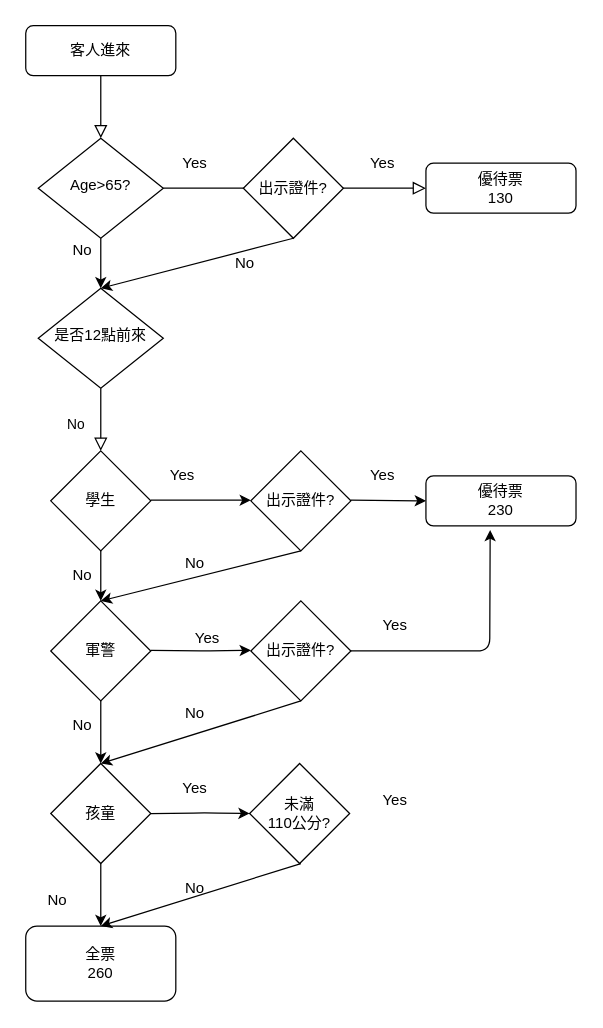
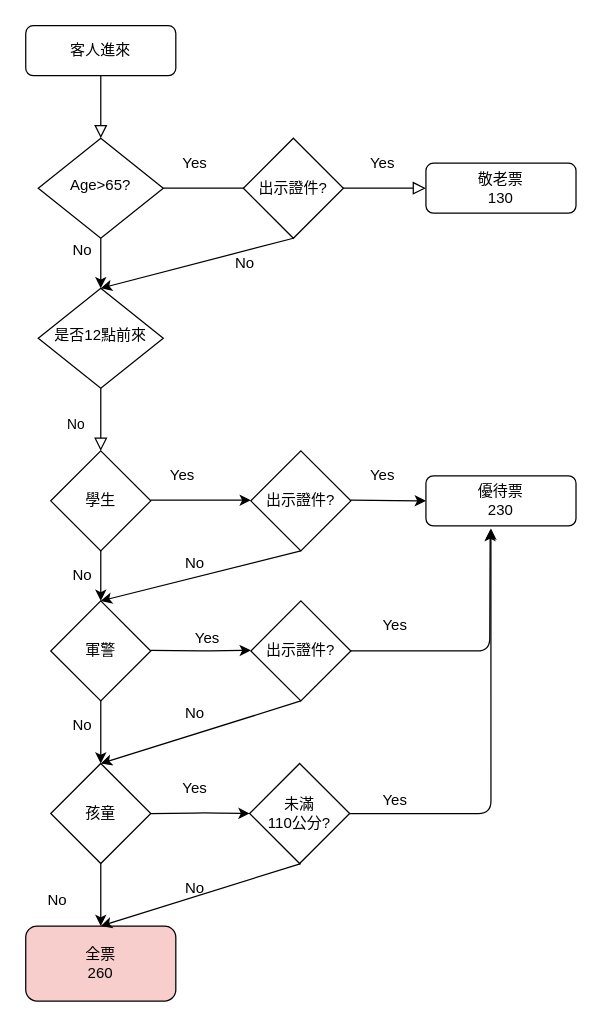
node "優待票 130": label "優待票 130" -> "敬老票 130"
edge "未滿 110公分?" -> "優待票 230": added
node "全票 260": fillcolor #ffffff -> #f8cecc
